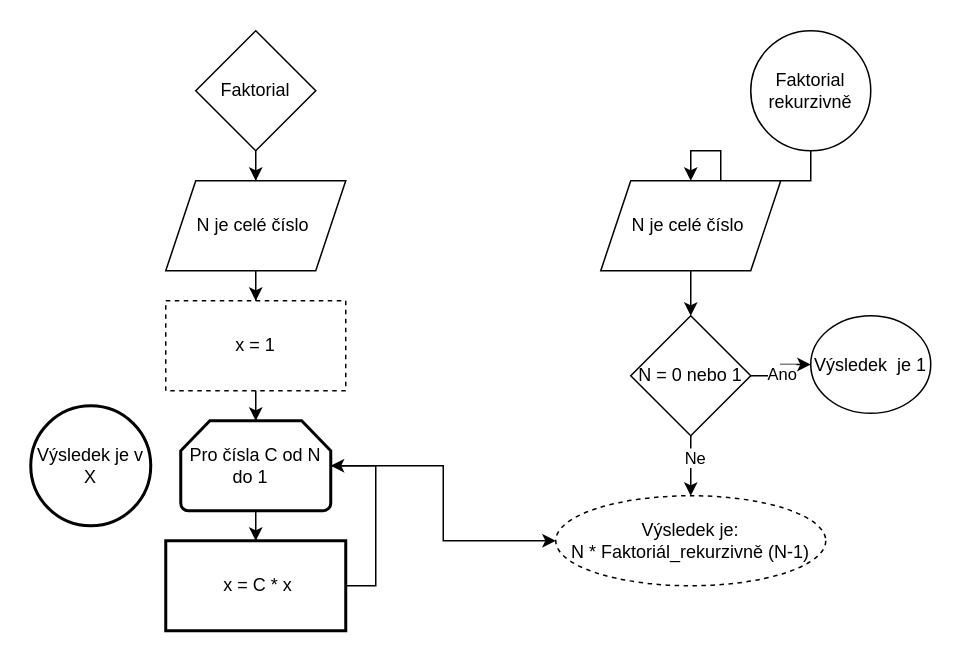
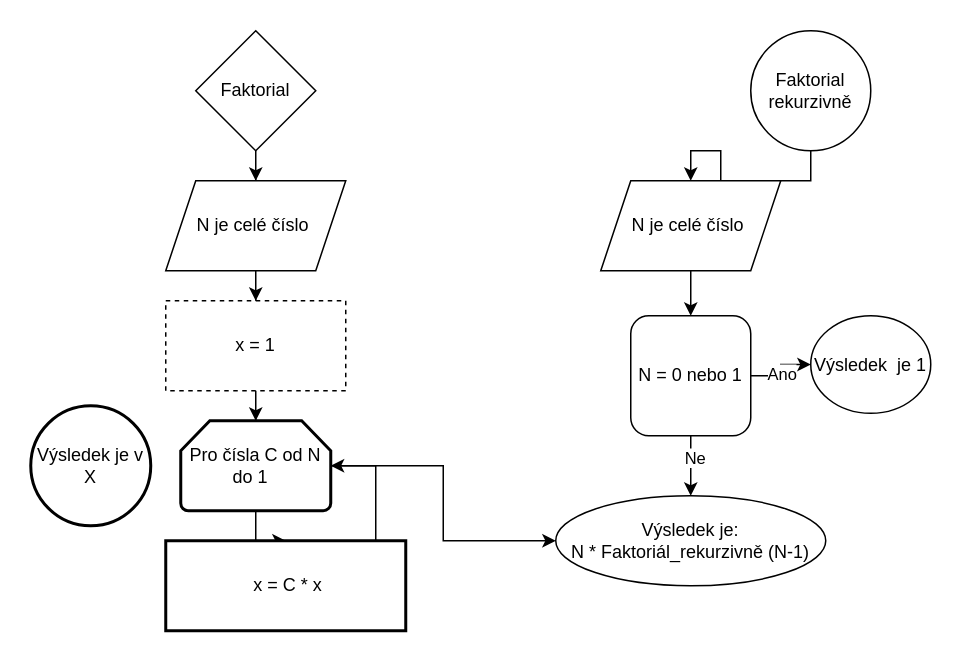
node "N = 0 nebo 1": shape diamond -> rounded rectangle
node "Výsledek je:N * Faktoriál_rekurzivně (N-1)": style dashed -> solid
node "x = C * x": size 180x90 -> 240x90
